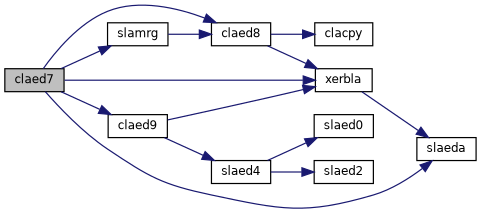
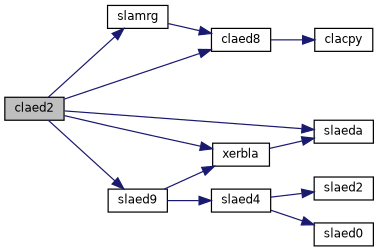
edge "claed8" -> "xerbla": removed
node "claed7": label "claed7" -> "claed2"
node "claed9": label "claed9" -> "slaed9"
